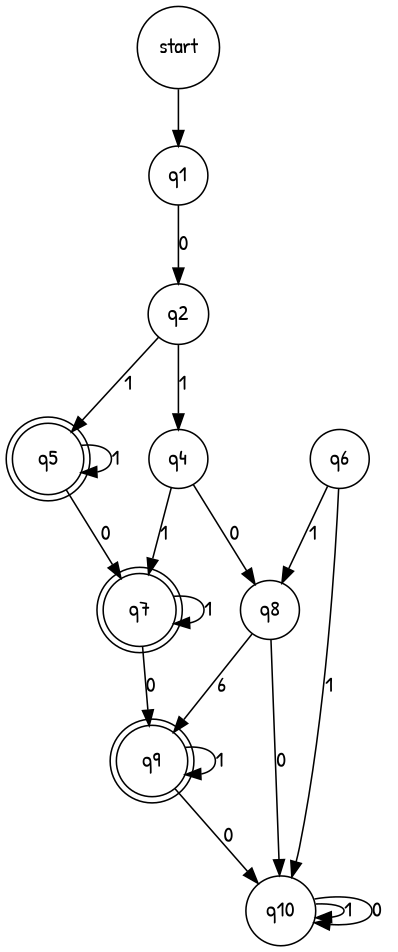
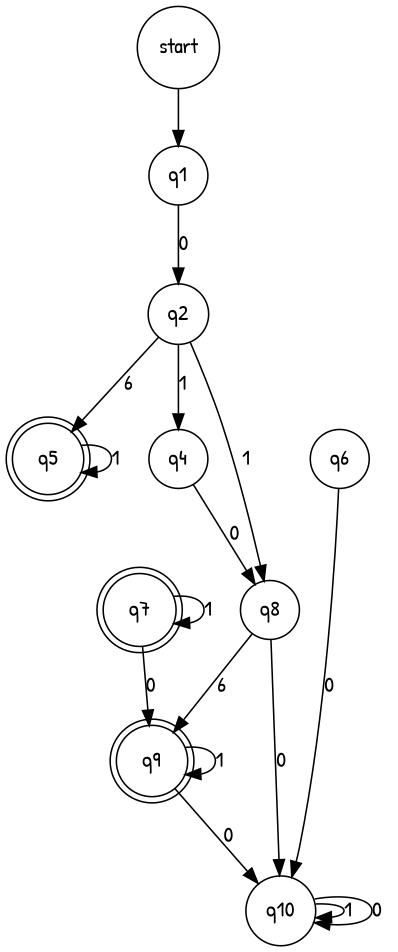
edge "q2" -- "q5": label "1" -> "6"
edge "q4" -- "q7": removed, label "1"
edge "q5" -- "q7": removed, label "0"
edge "q6" -- "q8": now "q2" -- "q8"
edge "q6" -- "q10": label "1" -> "0"
